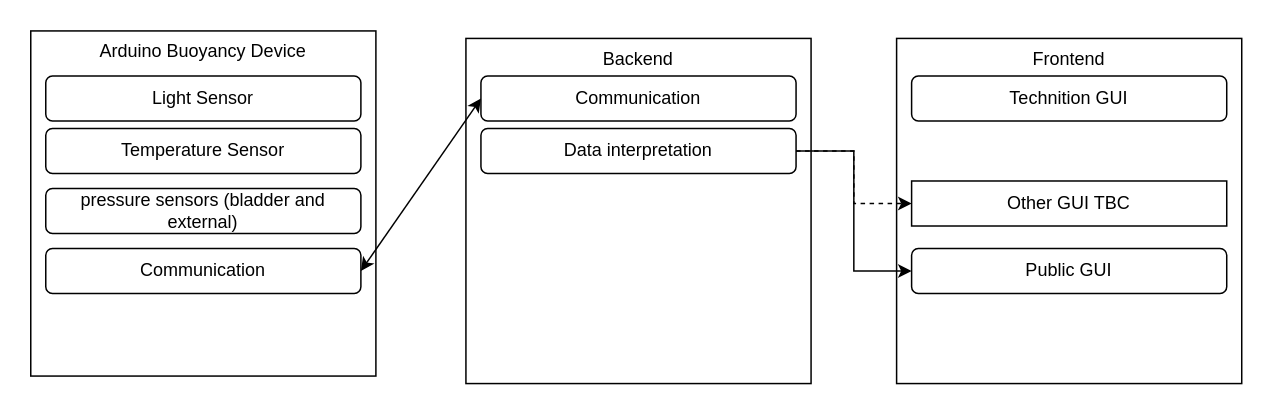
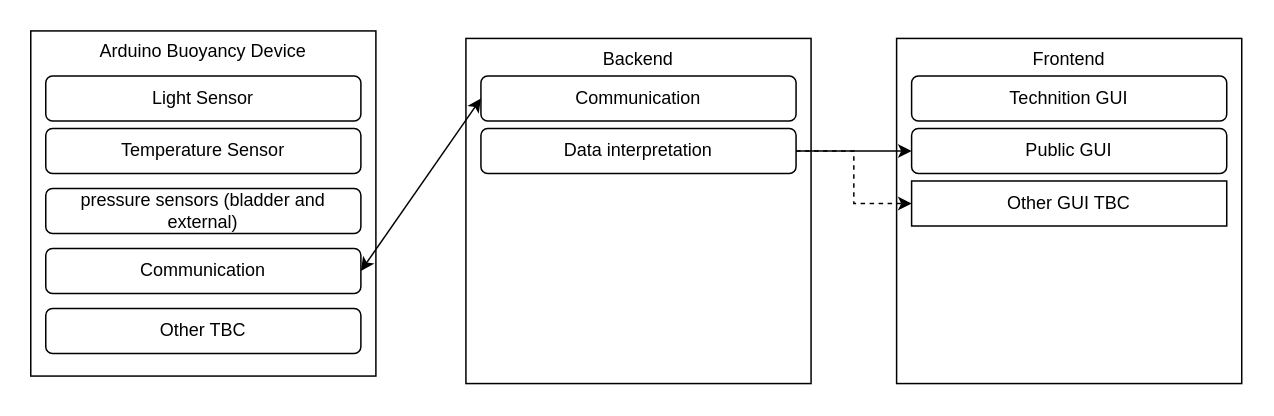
node "Public GUI": moved (1069, 271) -> (1069, 151)
node "Other TBC": added
